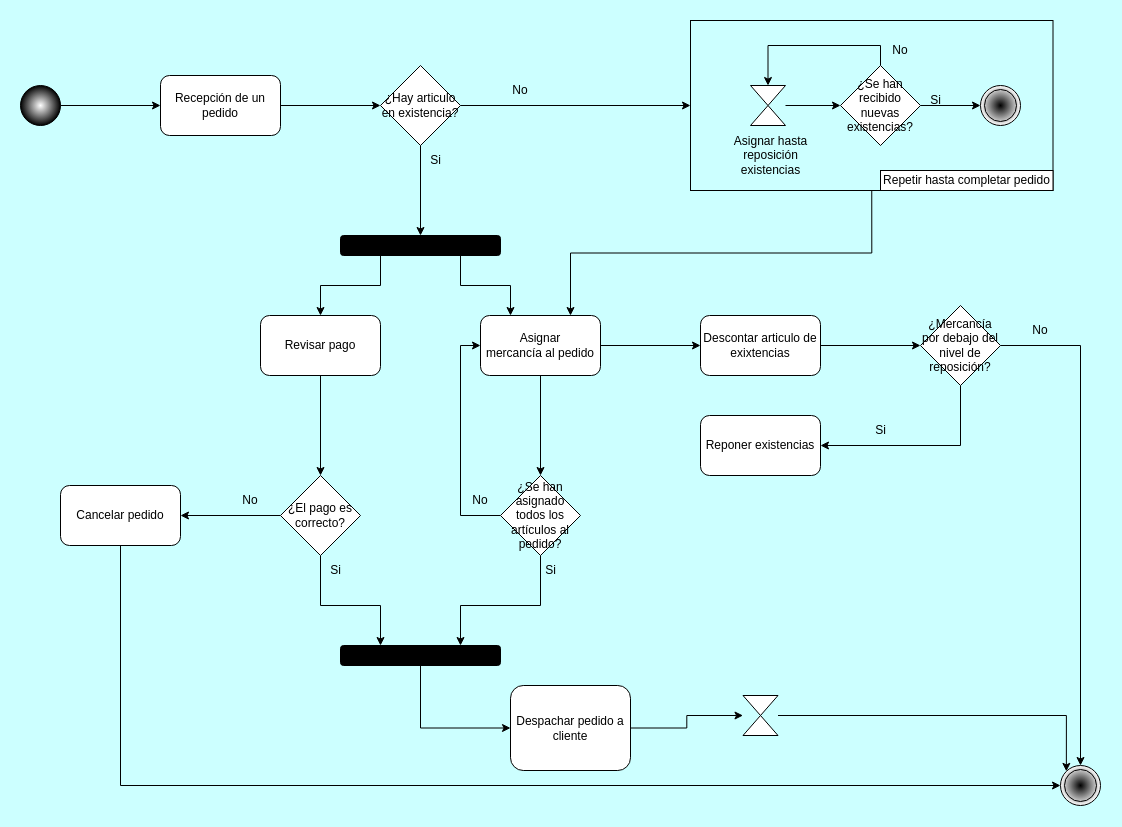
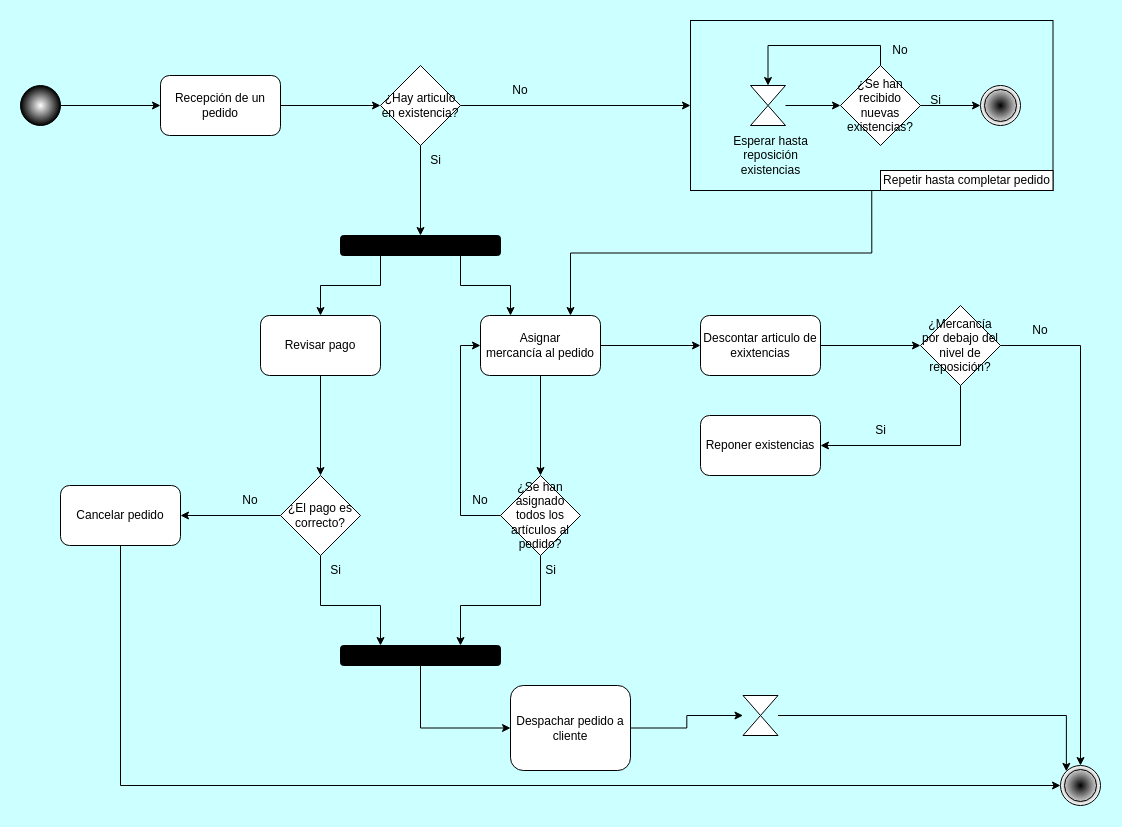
node "Asignar hasta reposición existencias": label "Asignar hasta reposición existencias" -> "Esperar hasta reposición existencias"
